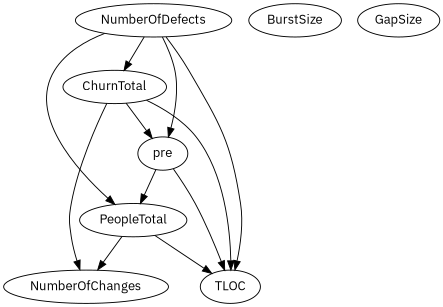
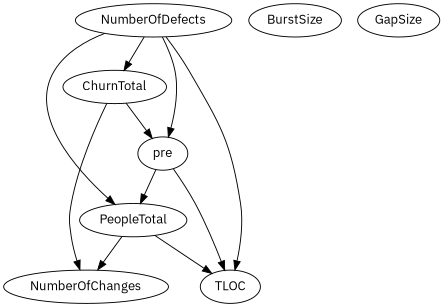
edge "ChurnTotal" -> "TLOC": removed
